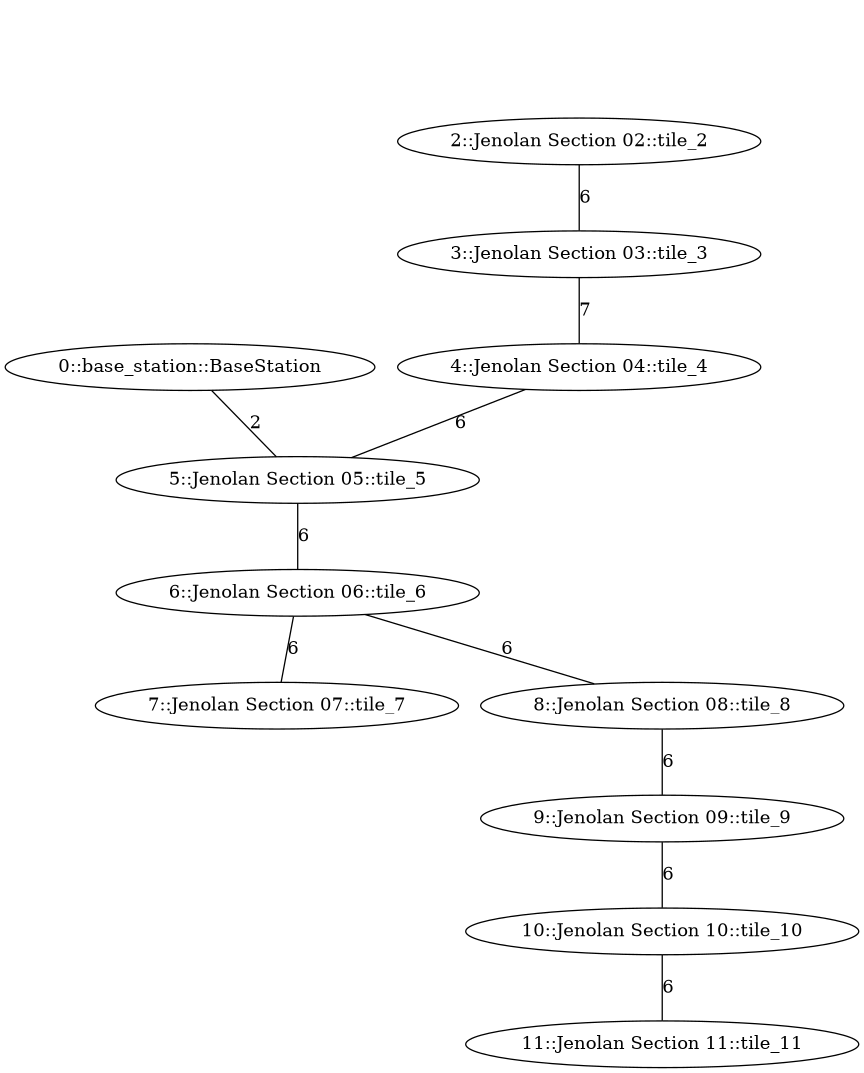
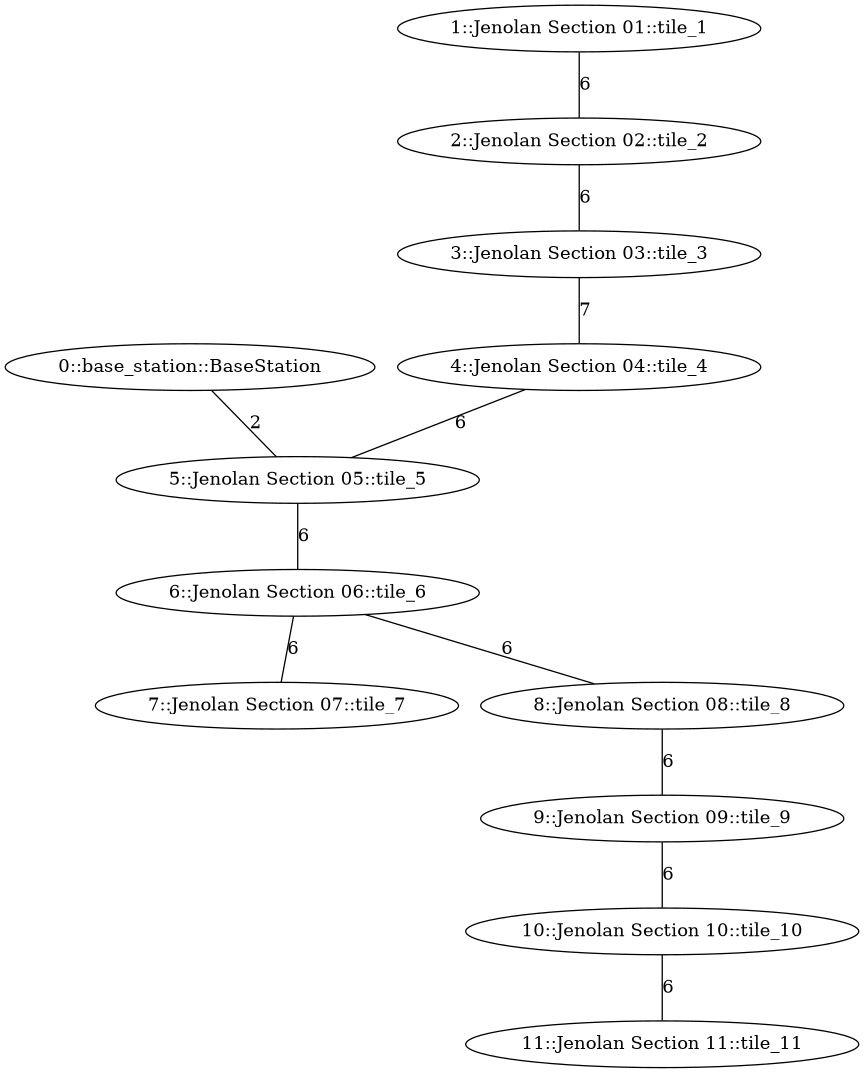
node "1::Jenolan Section 01::tile_1": added
